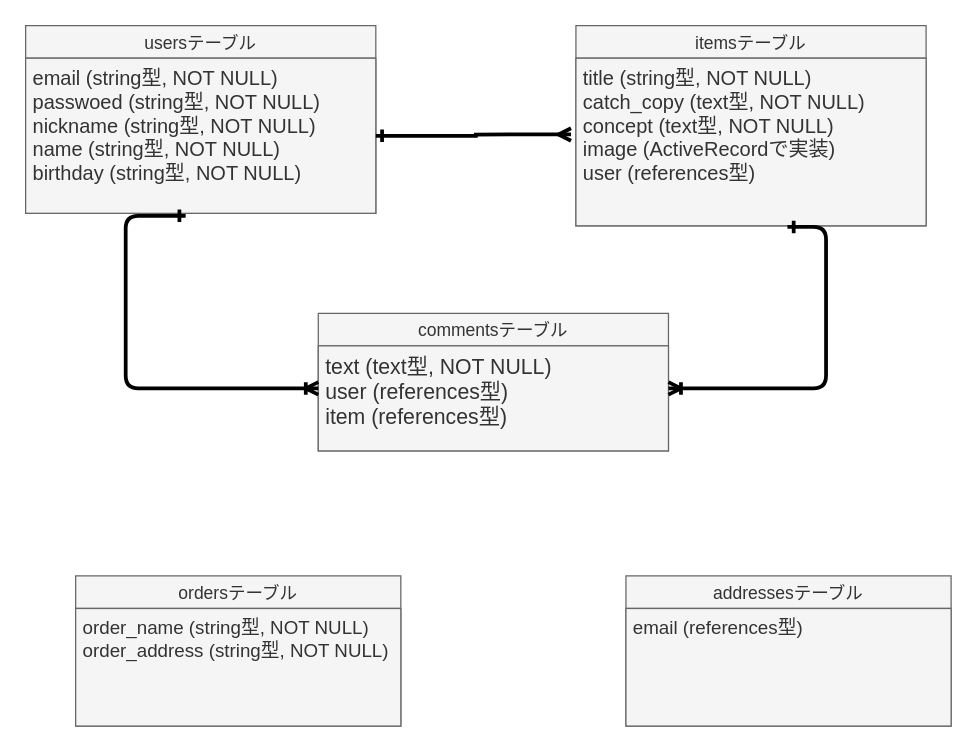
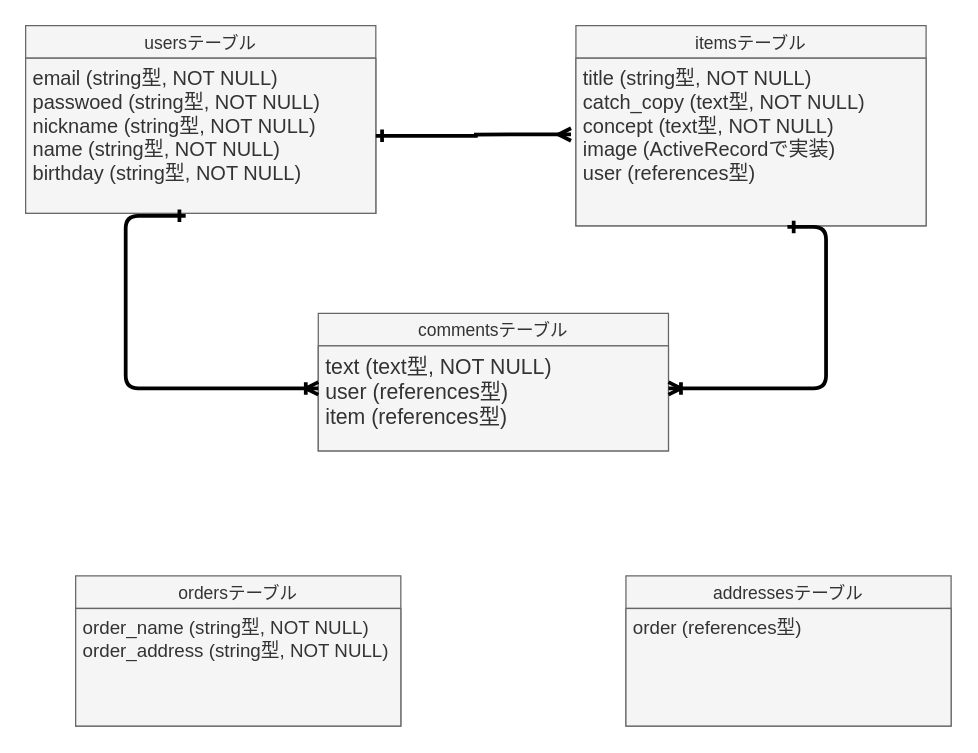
node "email (references型)": label "email (references型)" -> "order (references型)"
